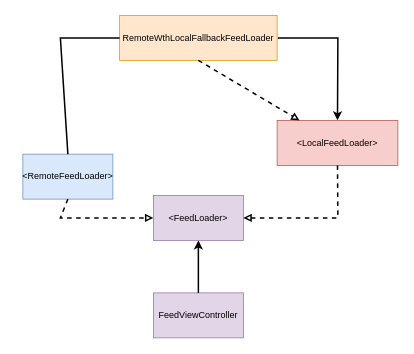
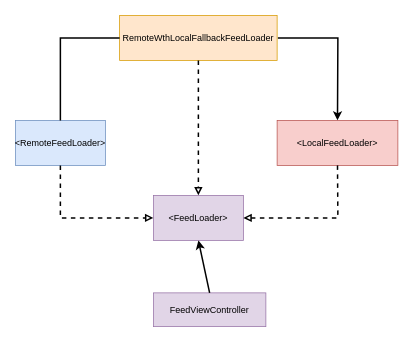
edge "RemoteWthLocalFallbackFeedLoader" -> "<LocalFeedLoader>": now "RemoteWthLocalFallbackFeedLoader" -> "<FeedLoader>"
node "<RemoteFeedLoader>": moved (68, 177) -> (60, 143)
node "FeedViewController": size 90x45 -> 113x34
